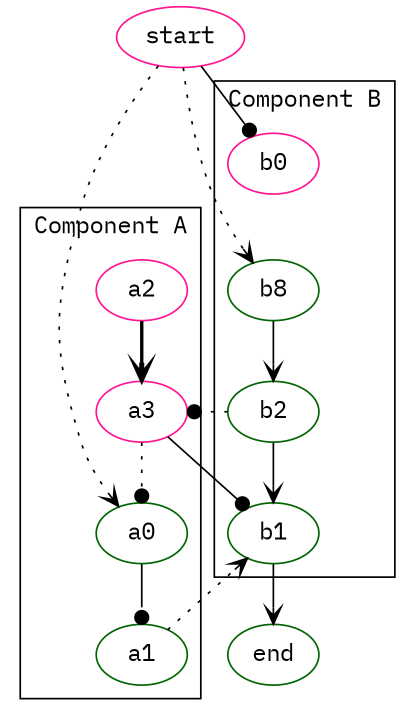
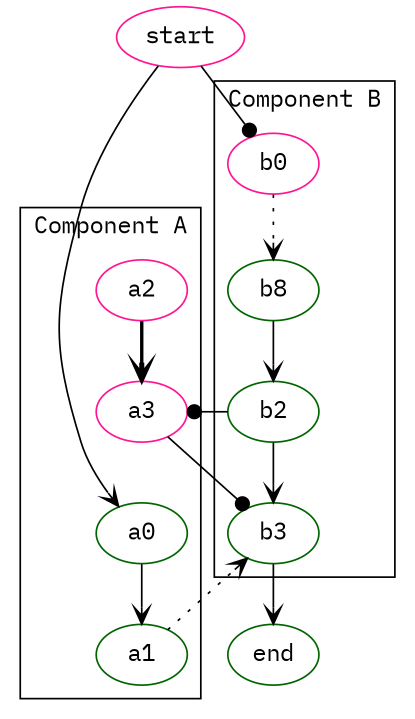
edge "start" -> "b8": now "b0" -> "b8"
edge "start" -> "a0": style dotted -> solid
edge "b2" -> "a3": style dotted -> solid
edge "a3" -> "a0": removed
node "b1": label "b1" -> "b3"
edge "a0" -> "a1": arrowhead dot -> vee
